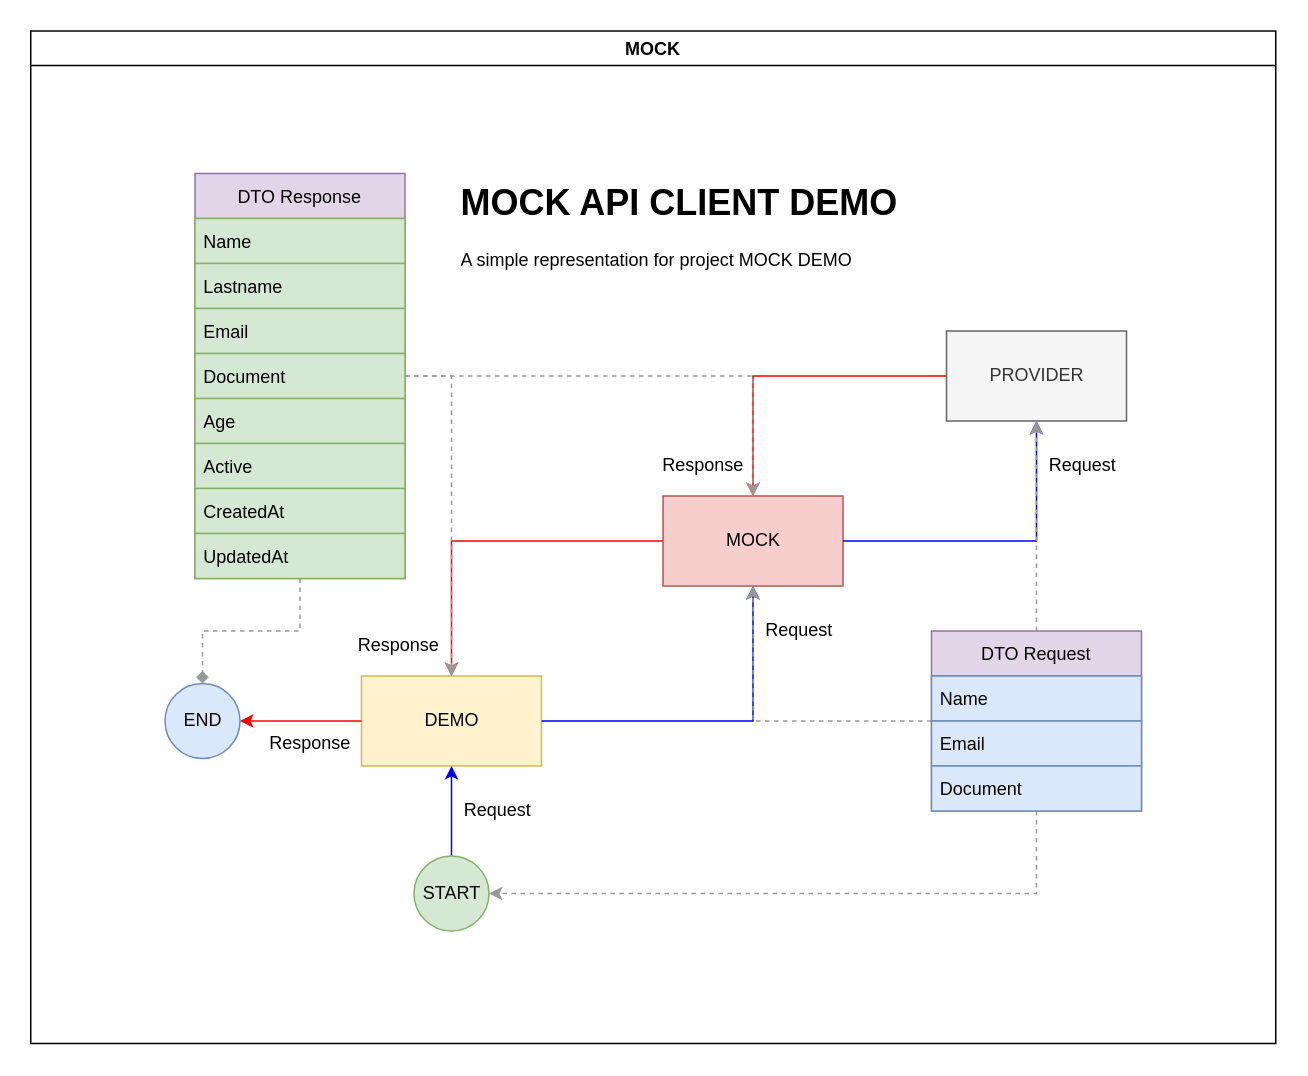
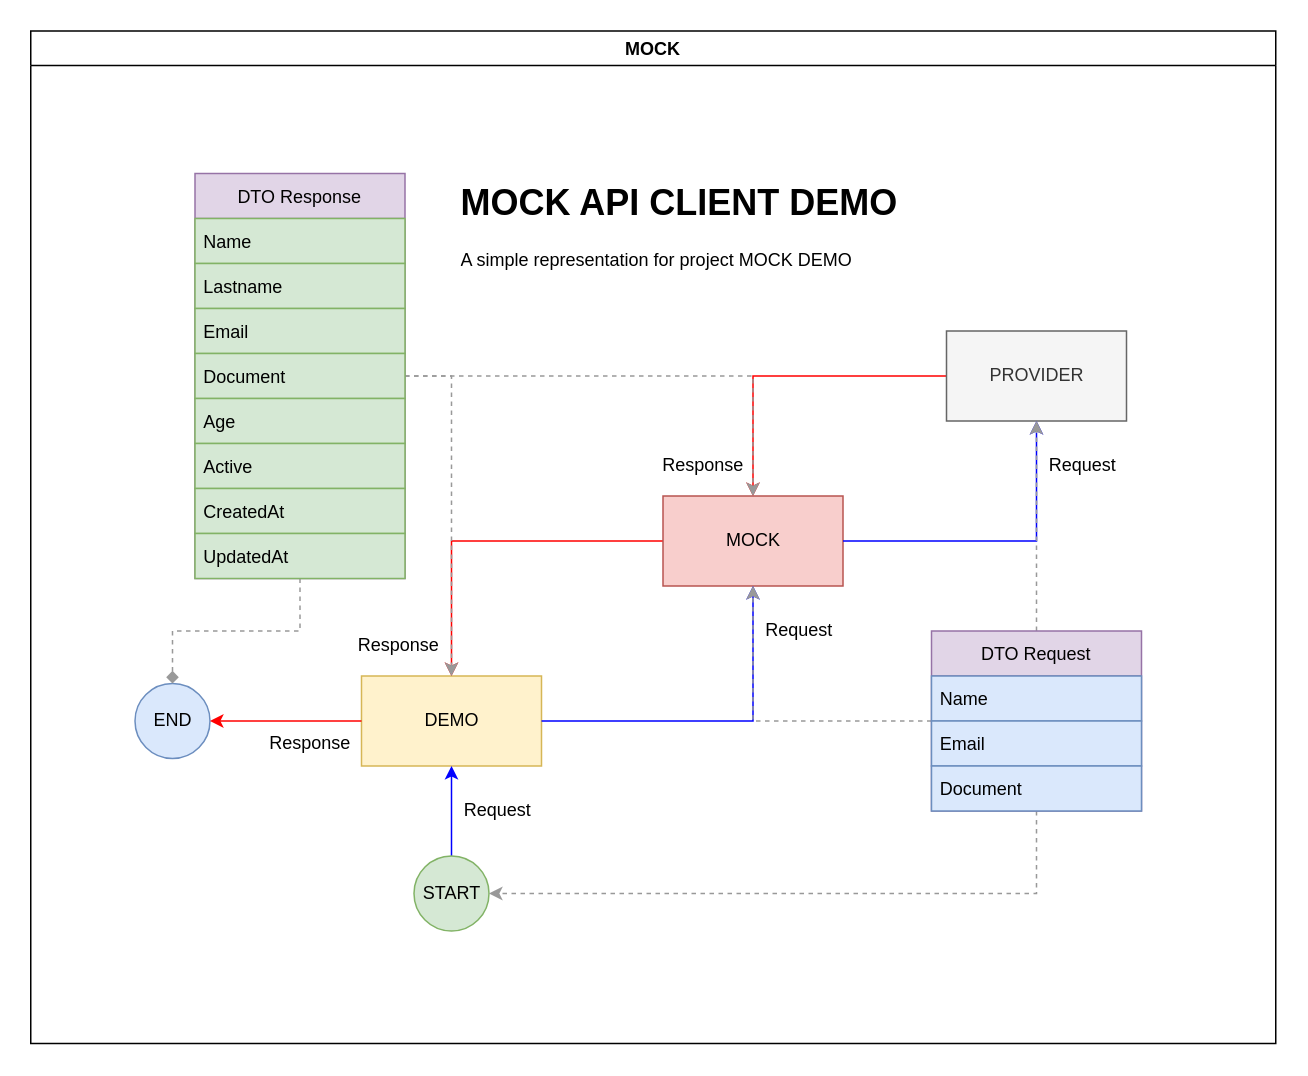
node "END": moved (203, 721) -> (173, 721)
